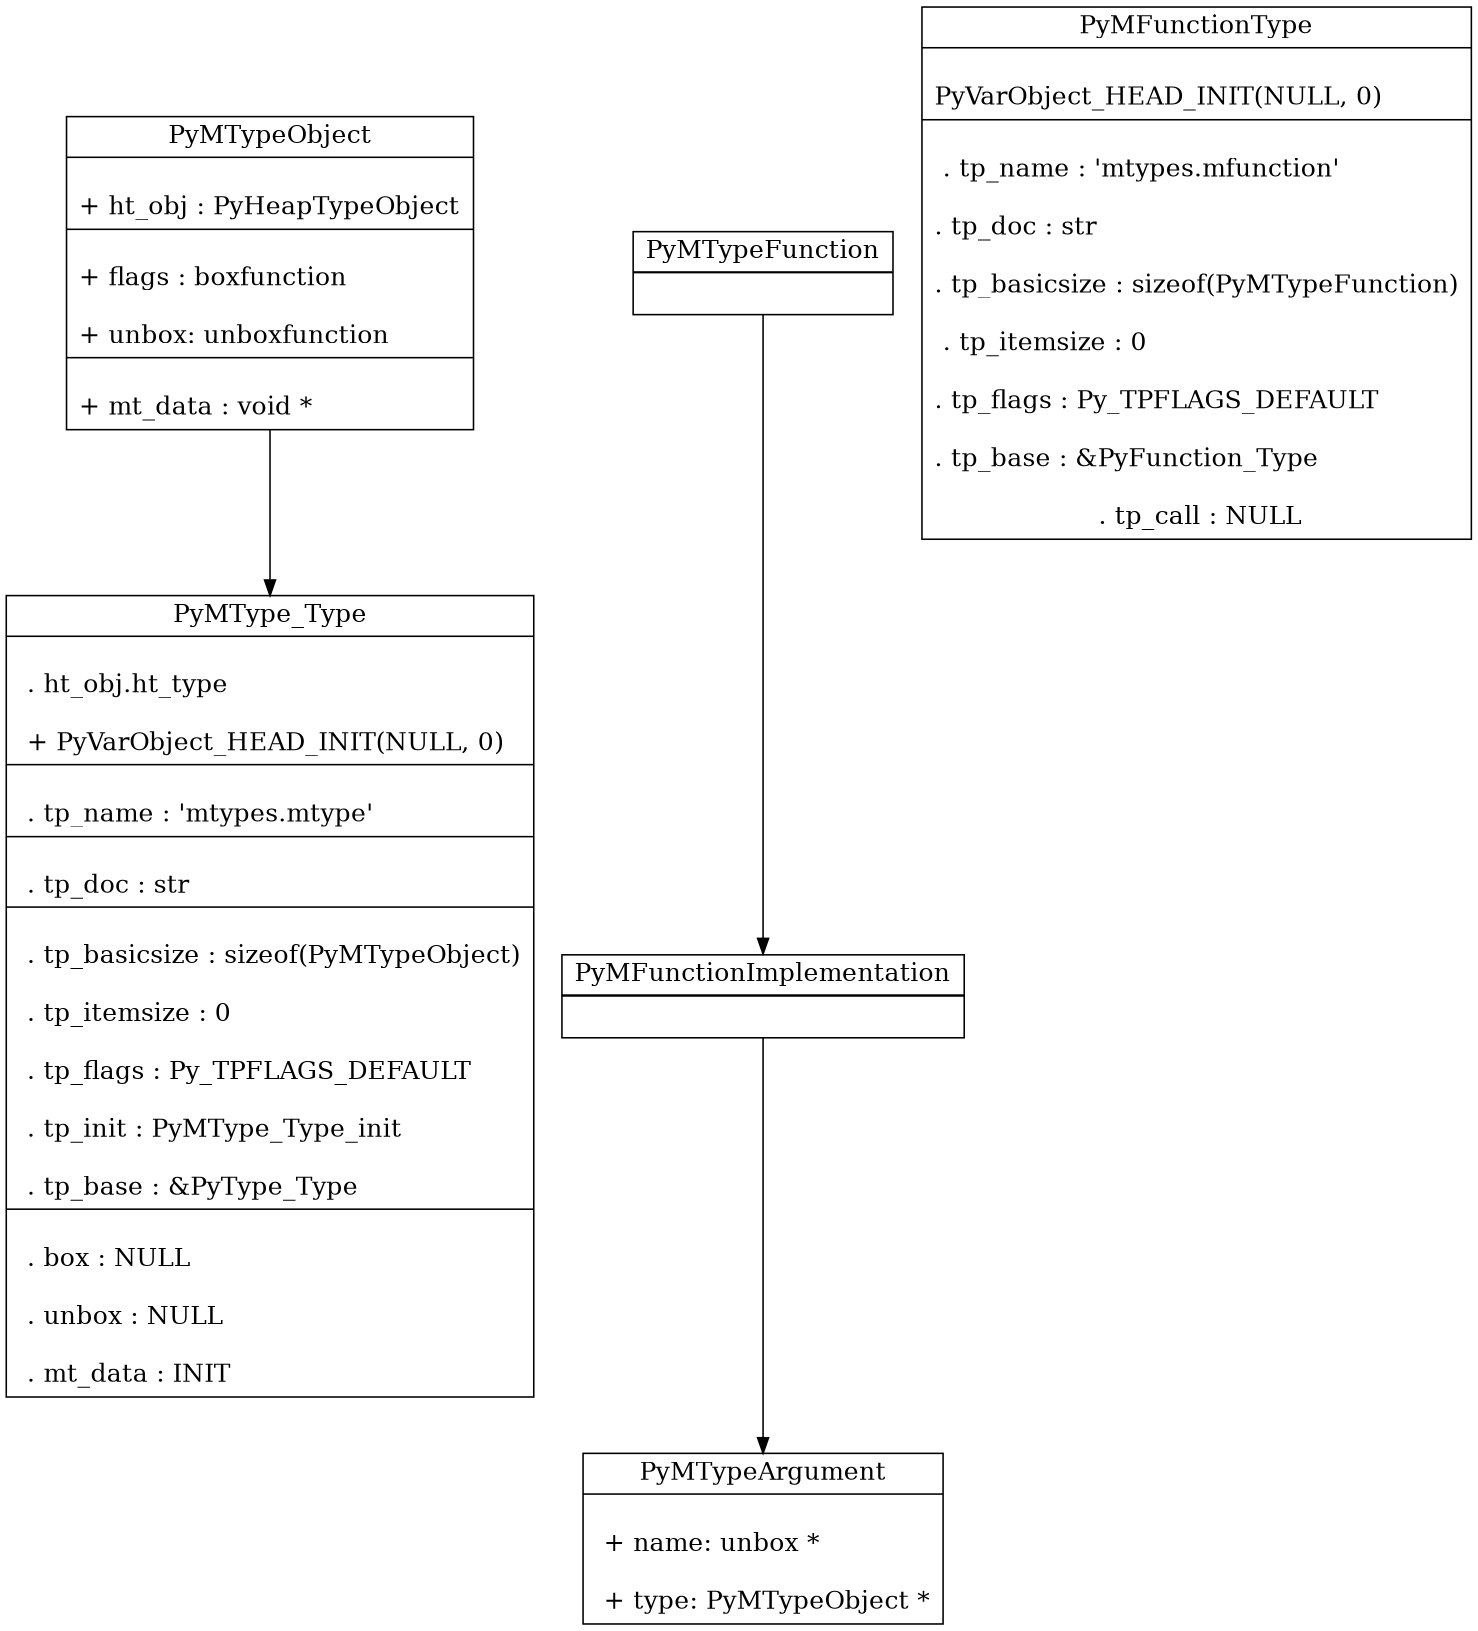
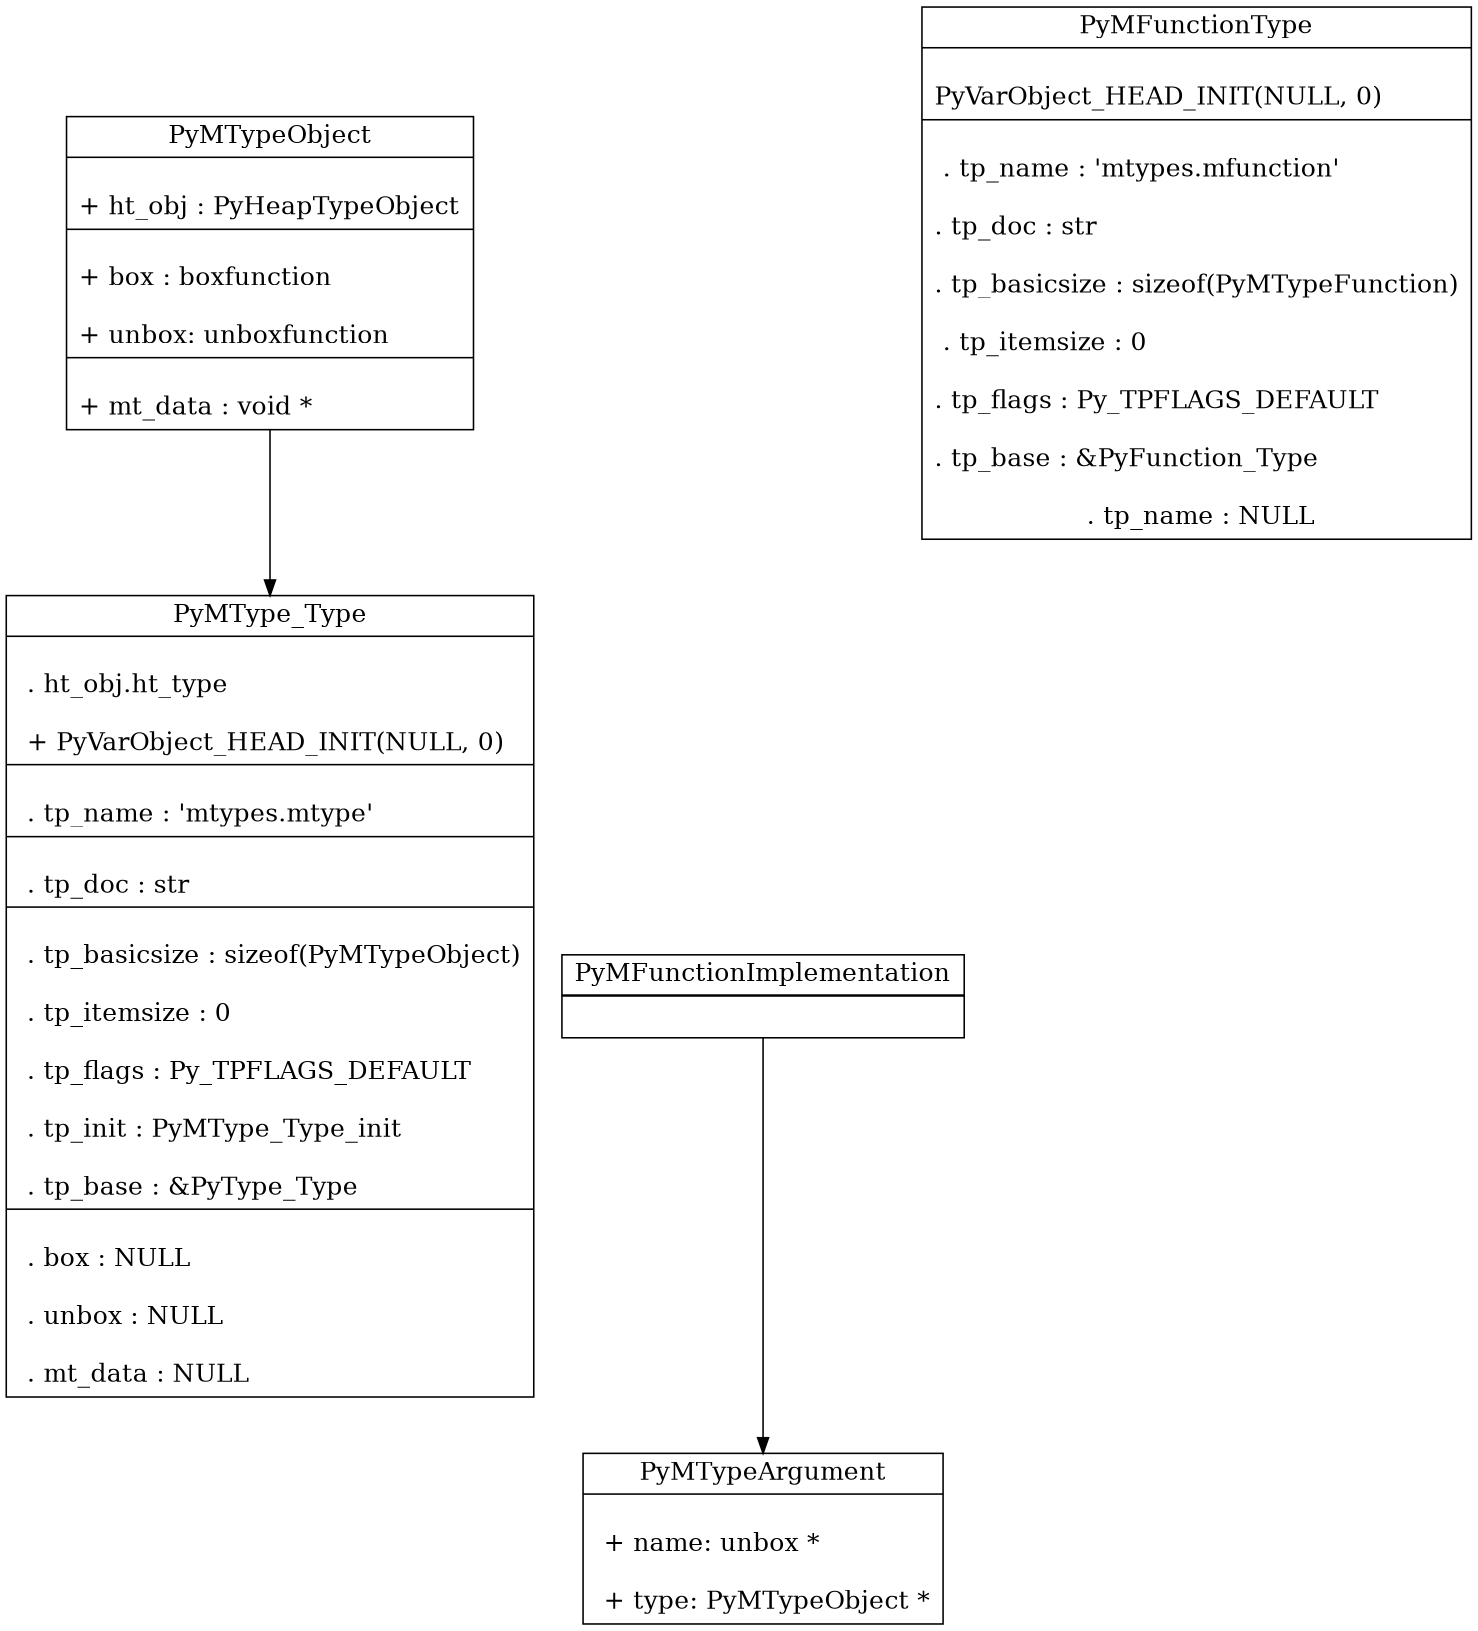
node "PyMTypeFunction": removed
node "PyMTypeObject": text "+ flags : boxfunction" -> "+ box : boxfunction"
node "PyMFunctionType": text ". tp_call : NULL" -> ". tp_name : NULL"
node "PyMType_Type": text ". mt_data : INIT" -> ". mt_data : NULL"
